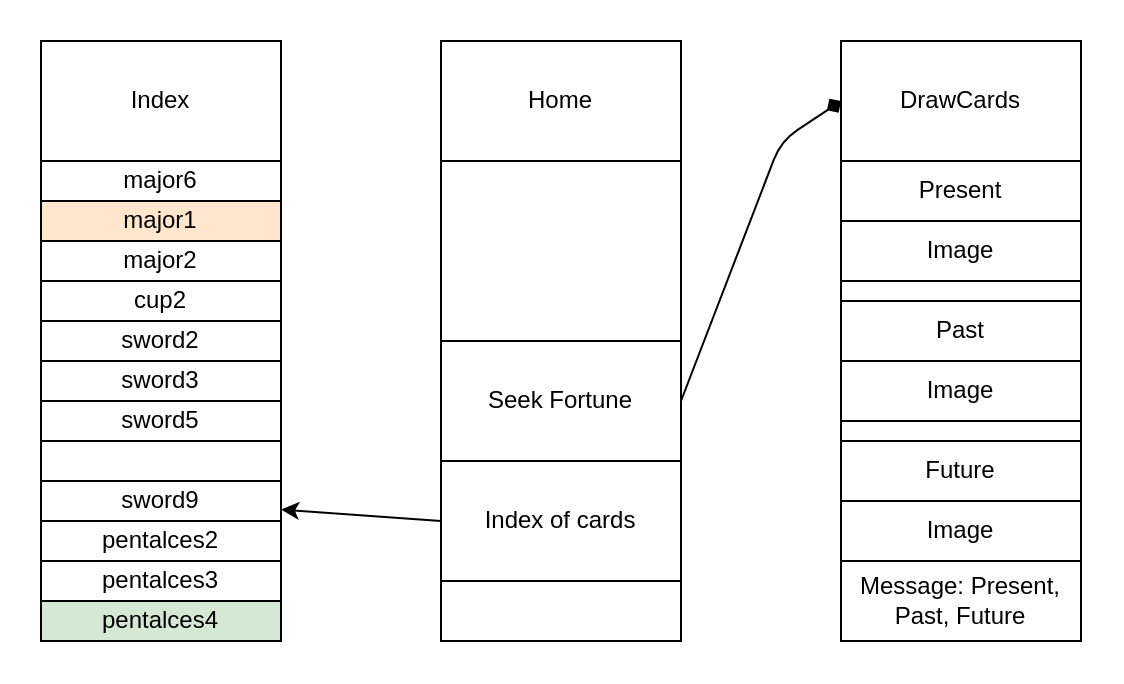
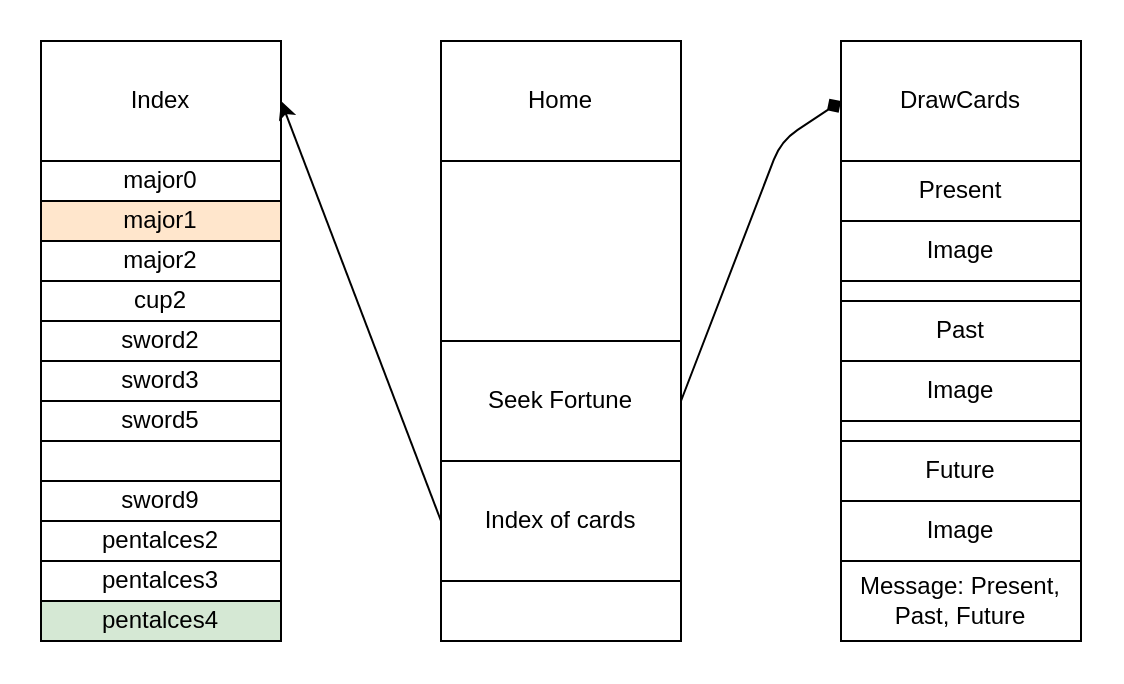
node "major6": label "major6" -> "major0"
edge "Index of cards" -> "sword9": now "Index of cards" -> "Index"
